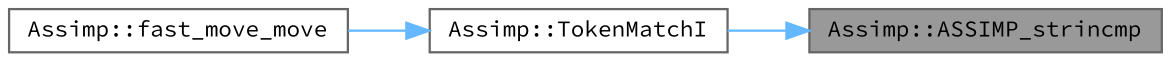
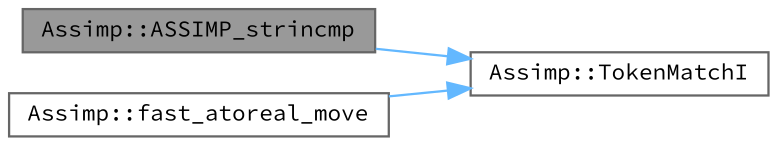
node "Assimp::fast_move_move": label "Assimp::fast_move_move" -> "Assimp::fast_atoreal_move"
edge "Assimp::TokenMatchI" -> "Assimp::ASSIMP_strincmp": reversed
